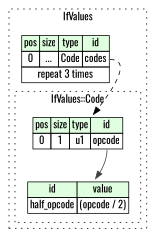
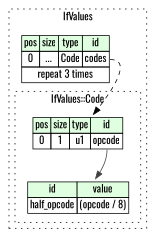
node "id": text "(opcode / 2)" -> "(opcode / 8)"
